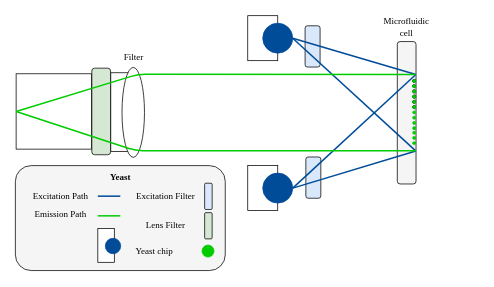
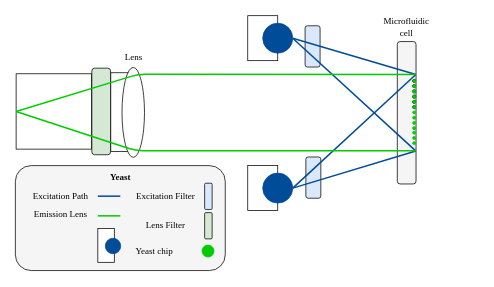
node "Filter": label "Filter" -> "Lens"
node "Emission Path": label "Emission Path" -> "Emission Lens"
